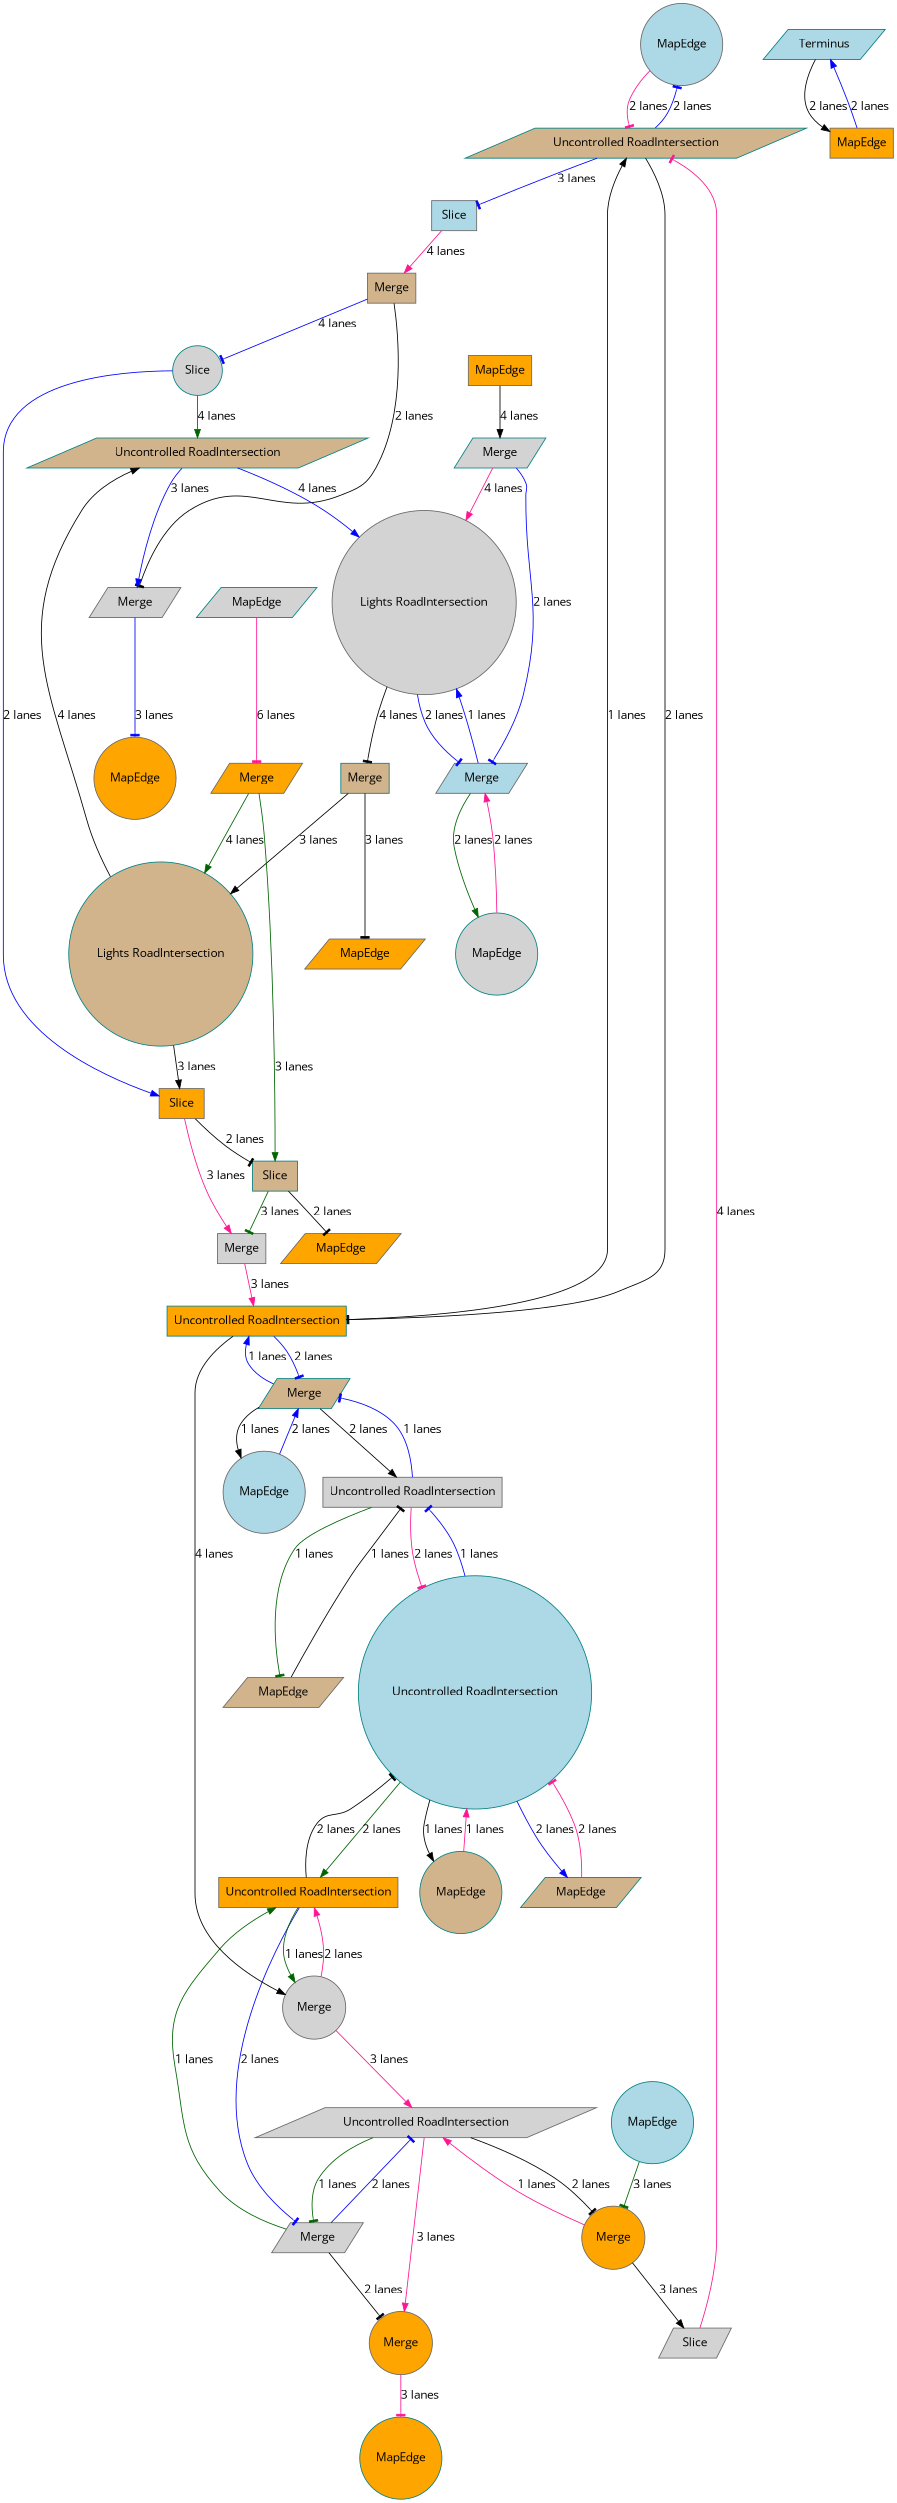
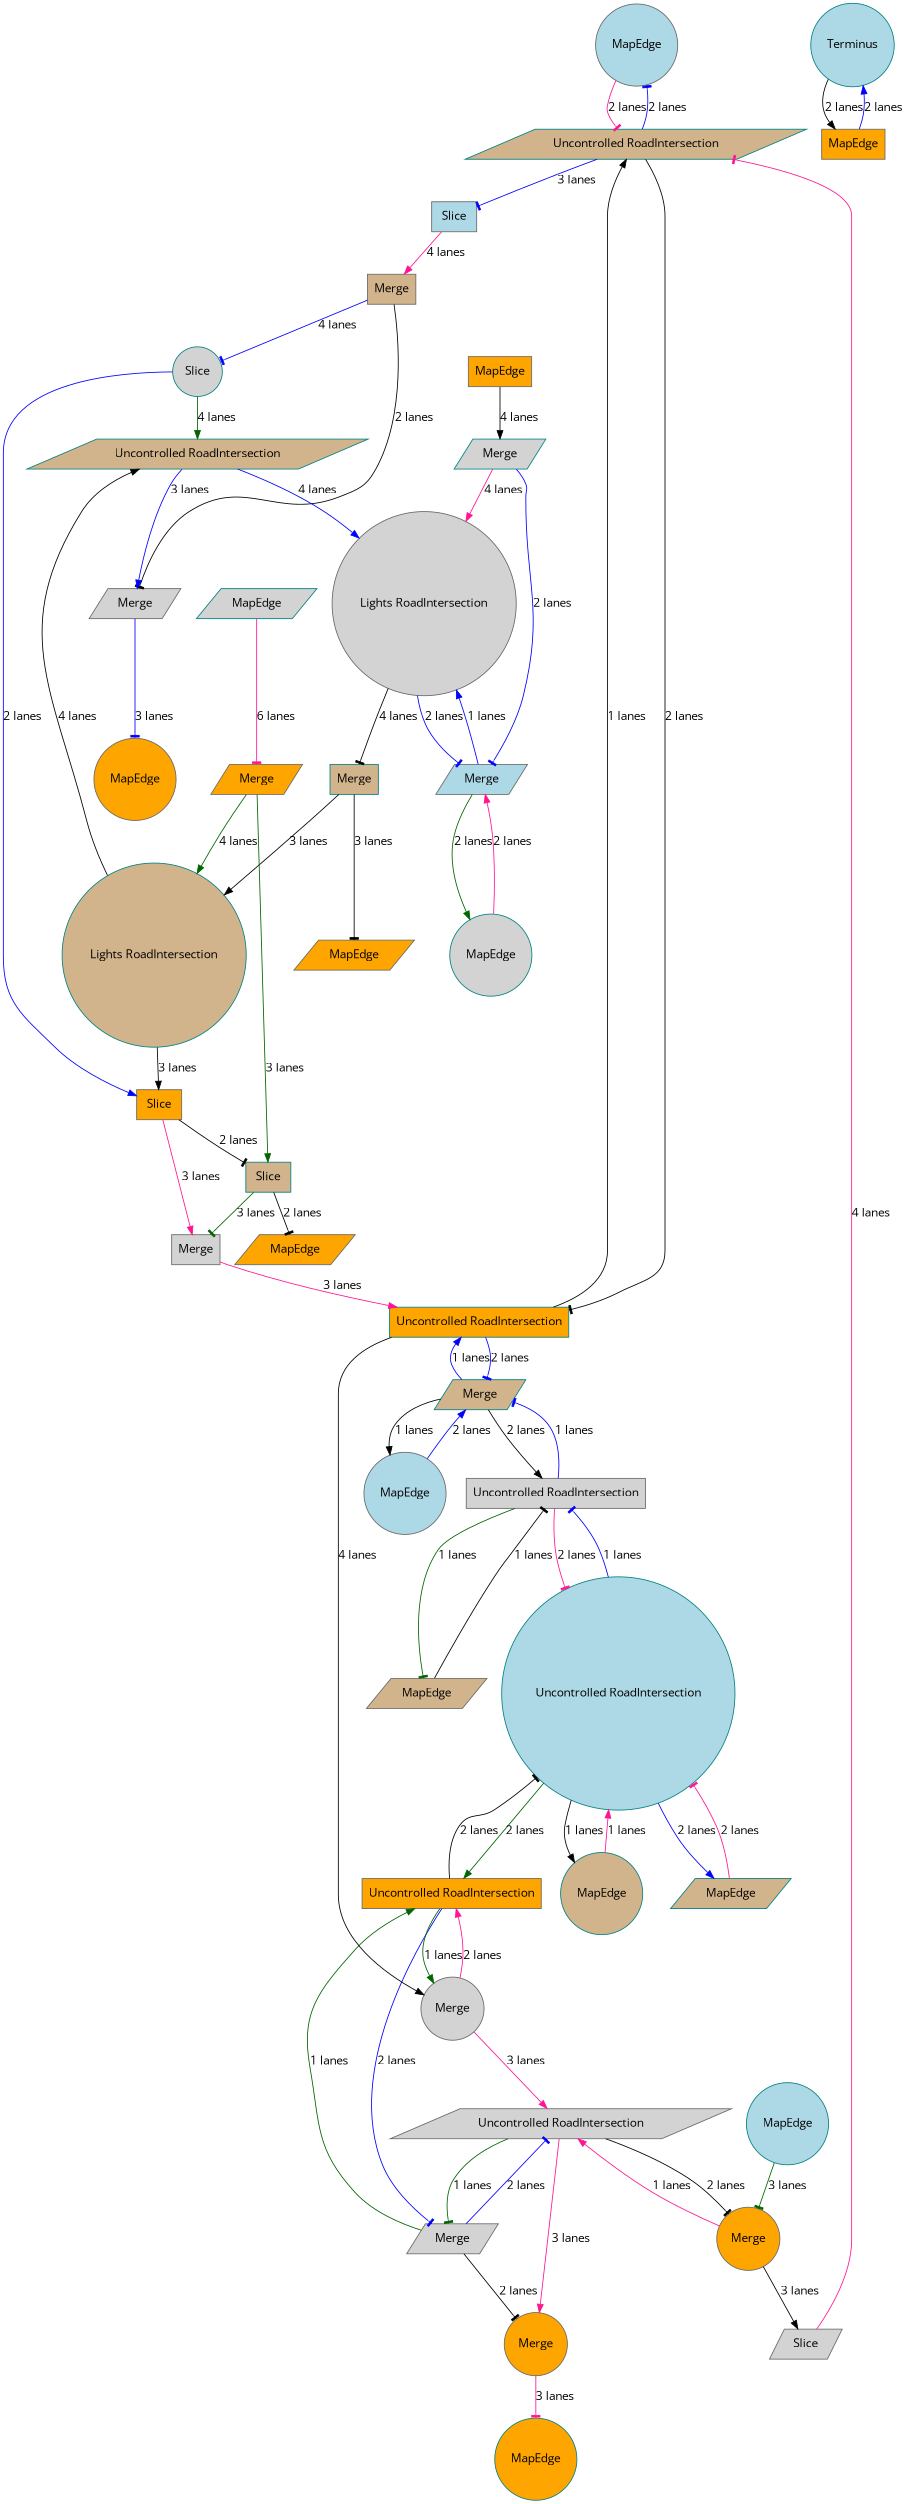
node "Terminus": shape parallelogram -> circle
